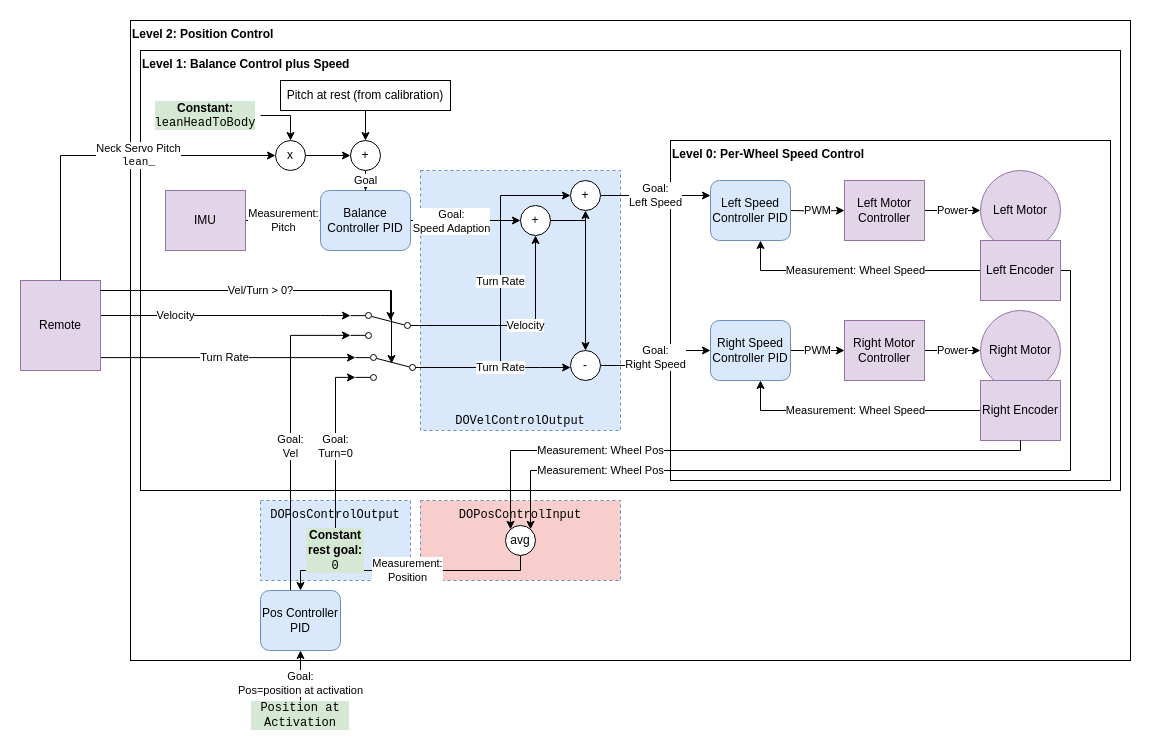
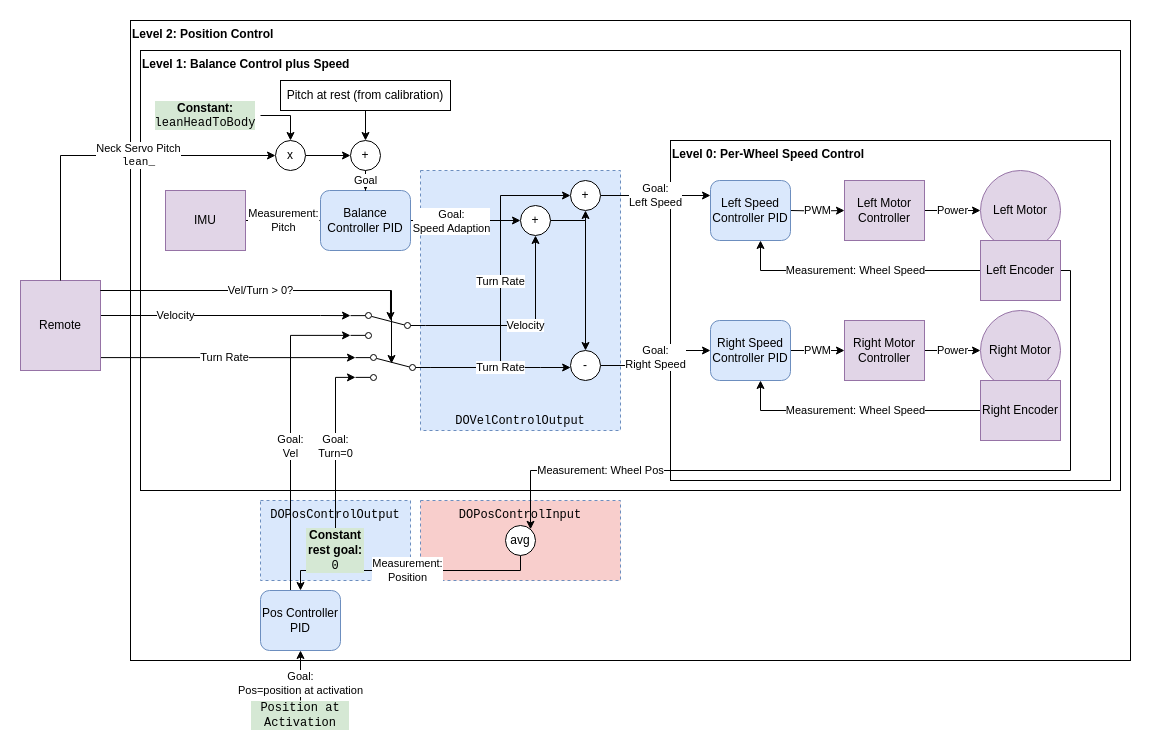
edge "Right Encoder" -> "avg": removed, label "Measurement: Wheel Pos"
